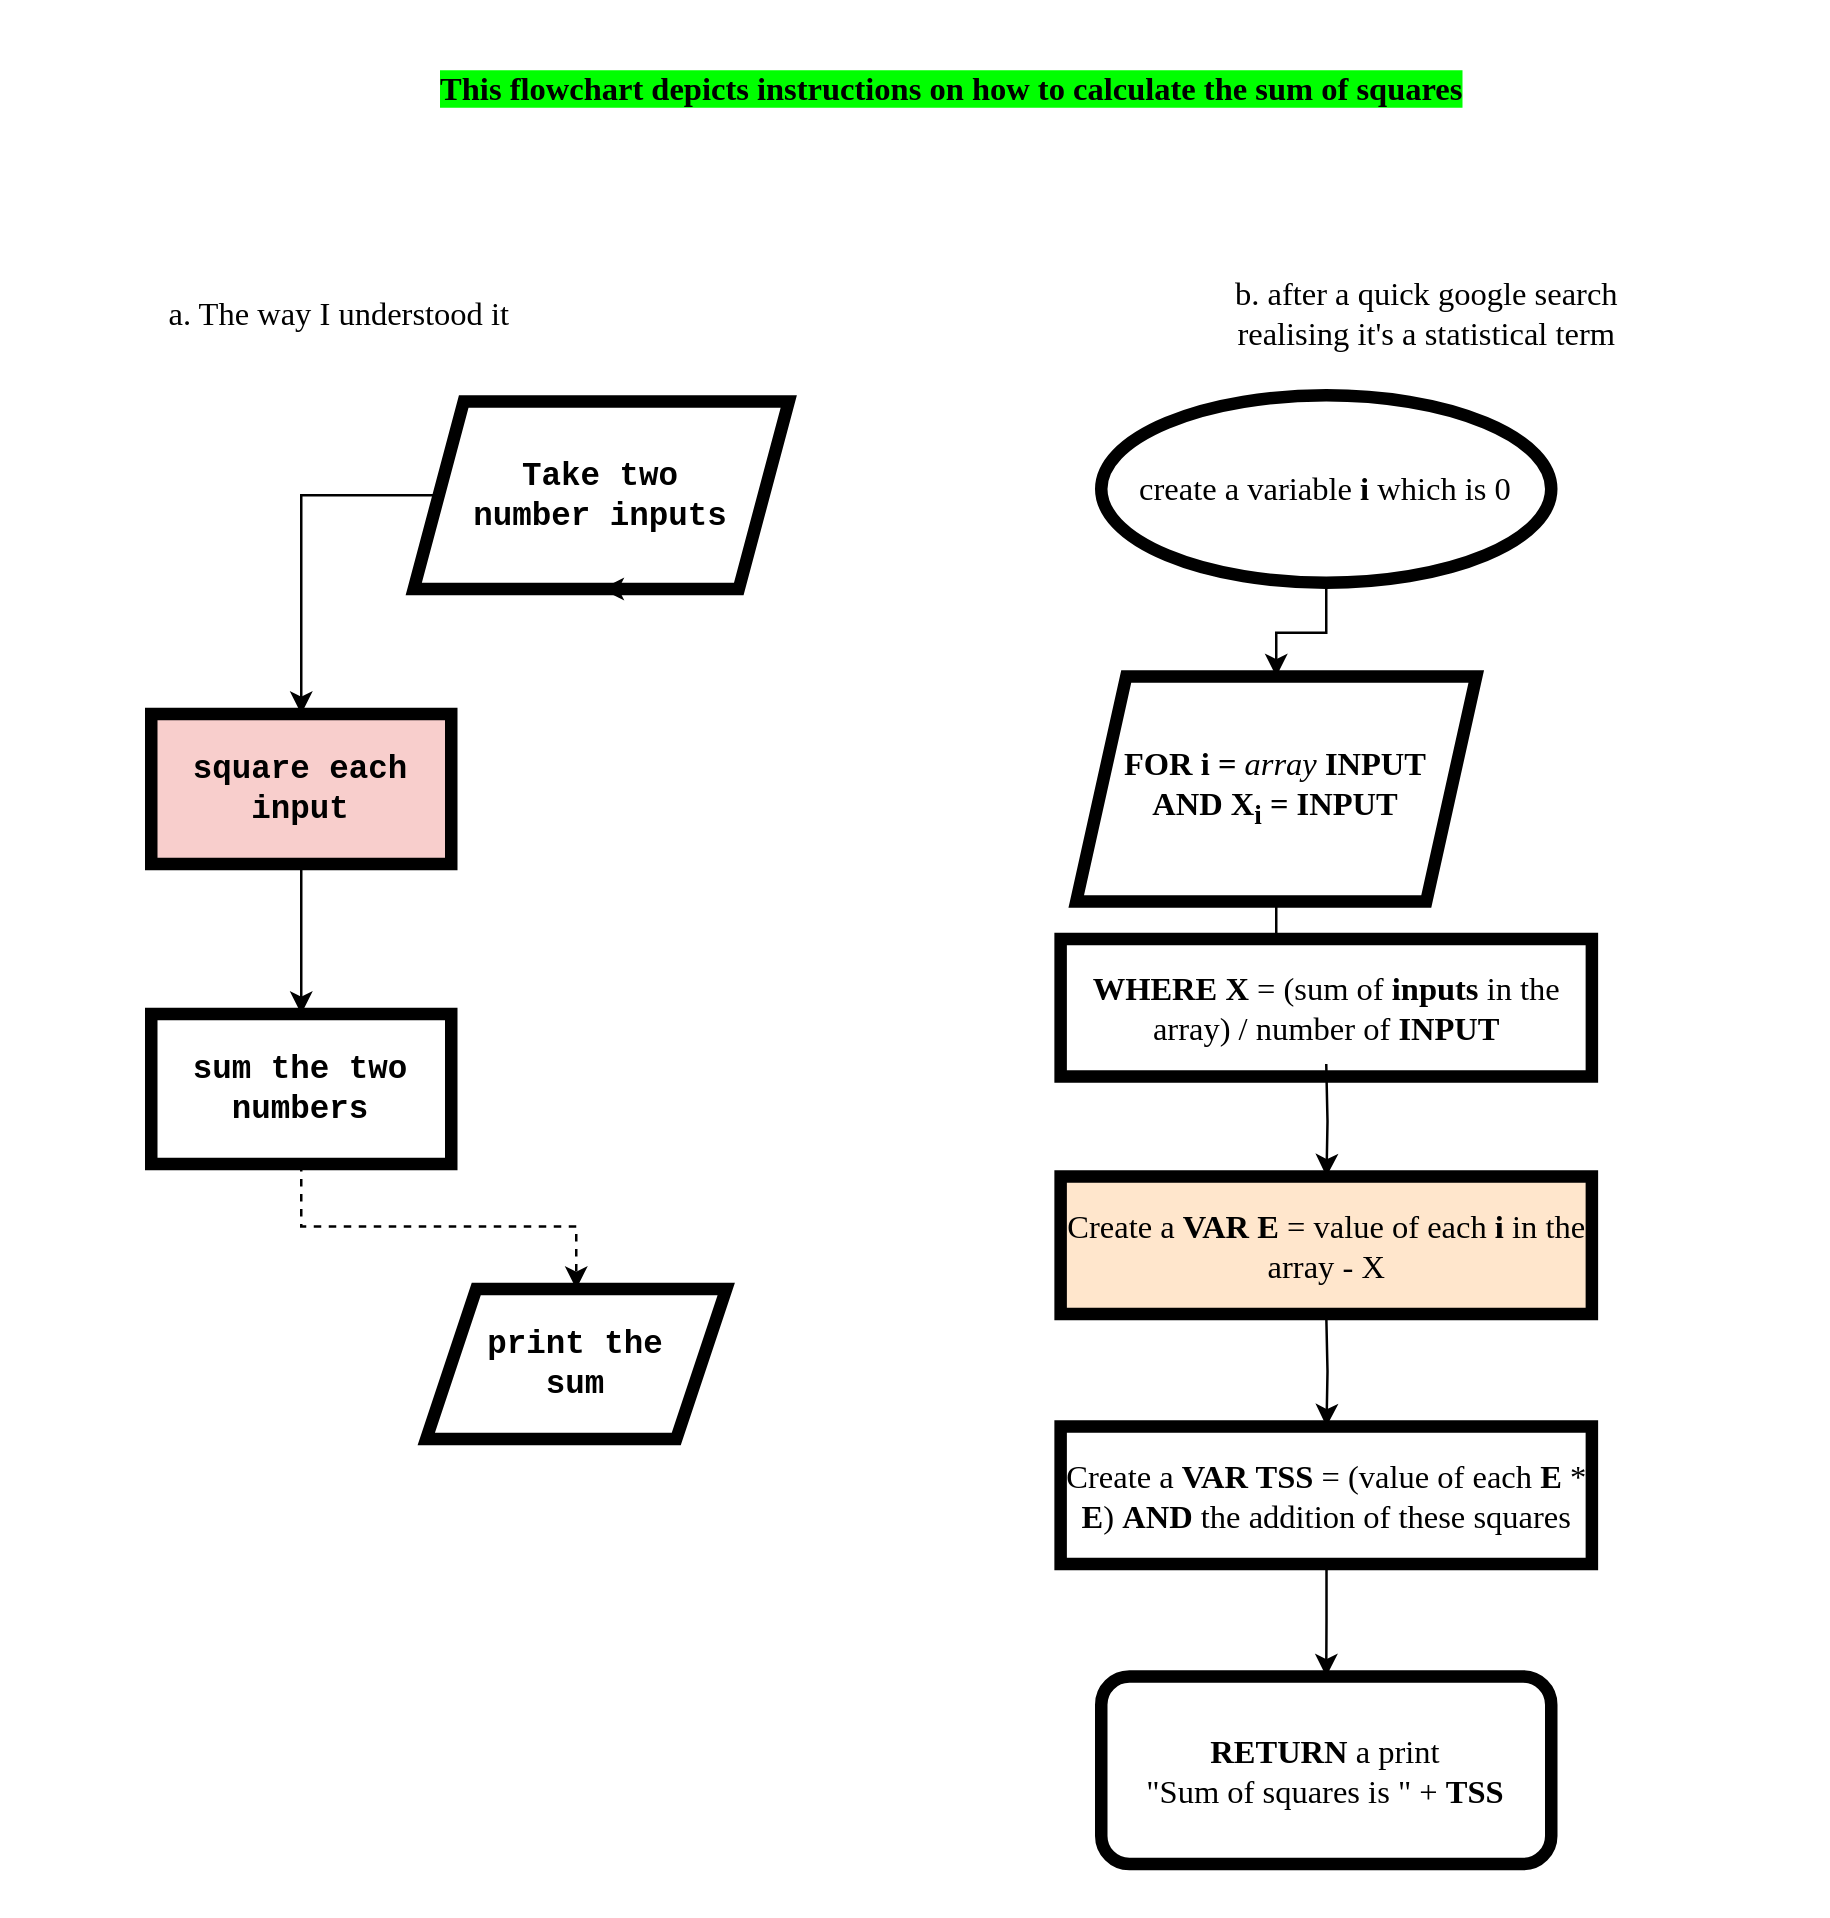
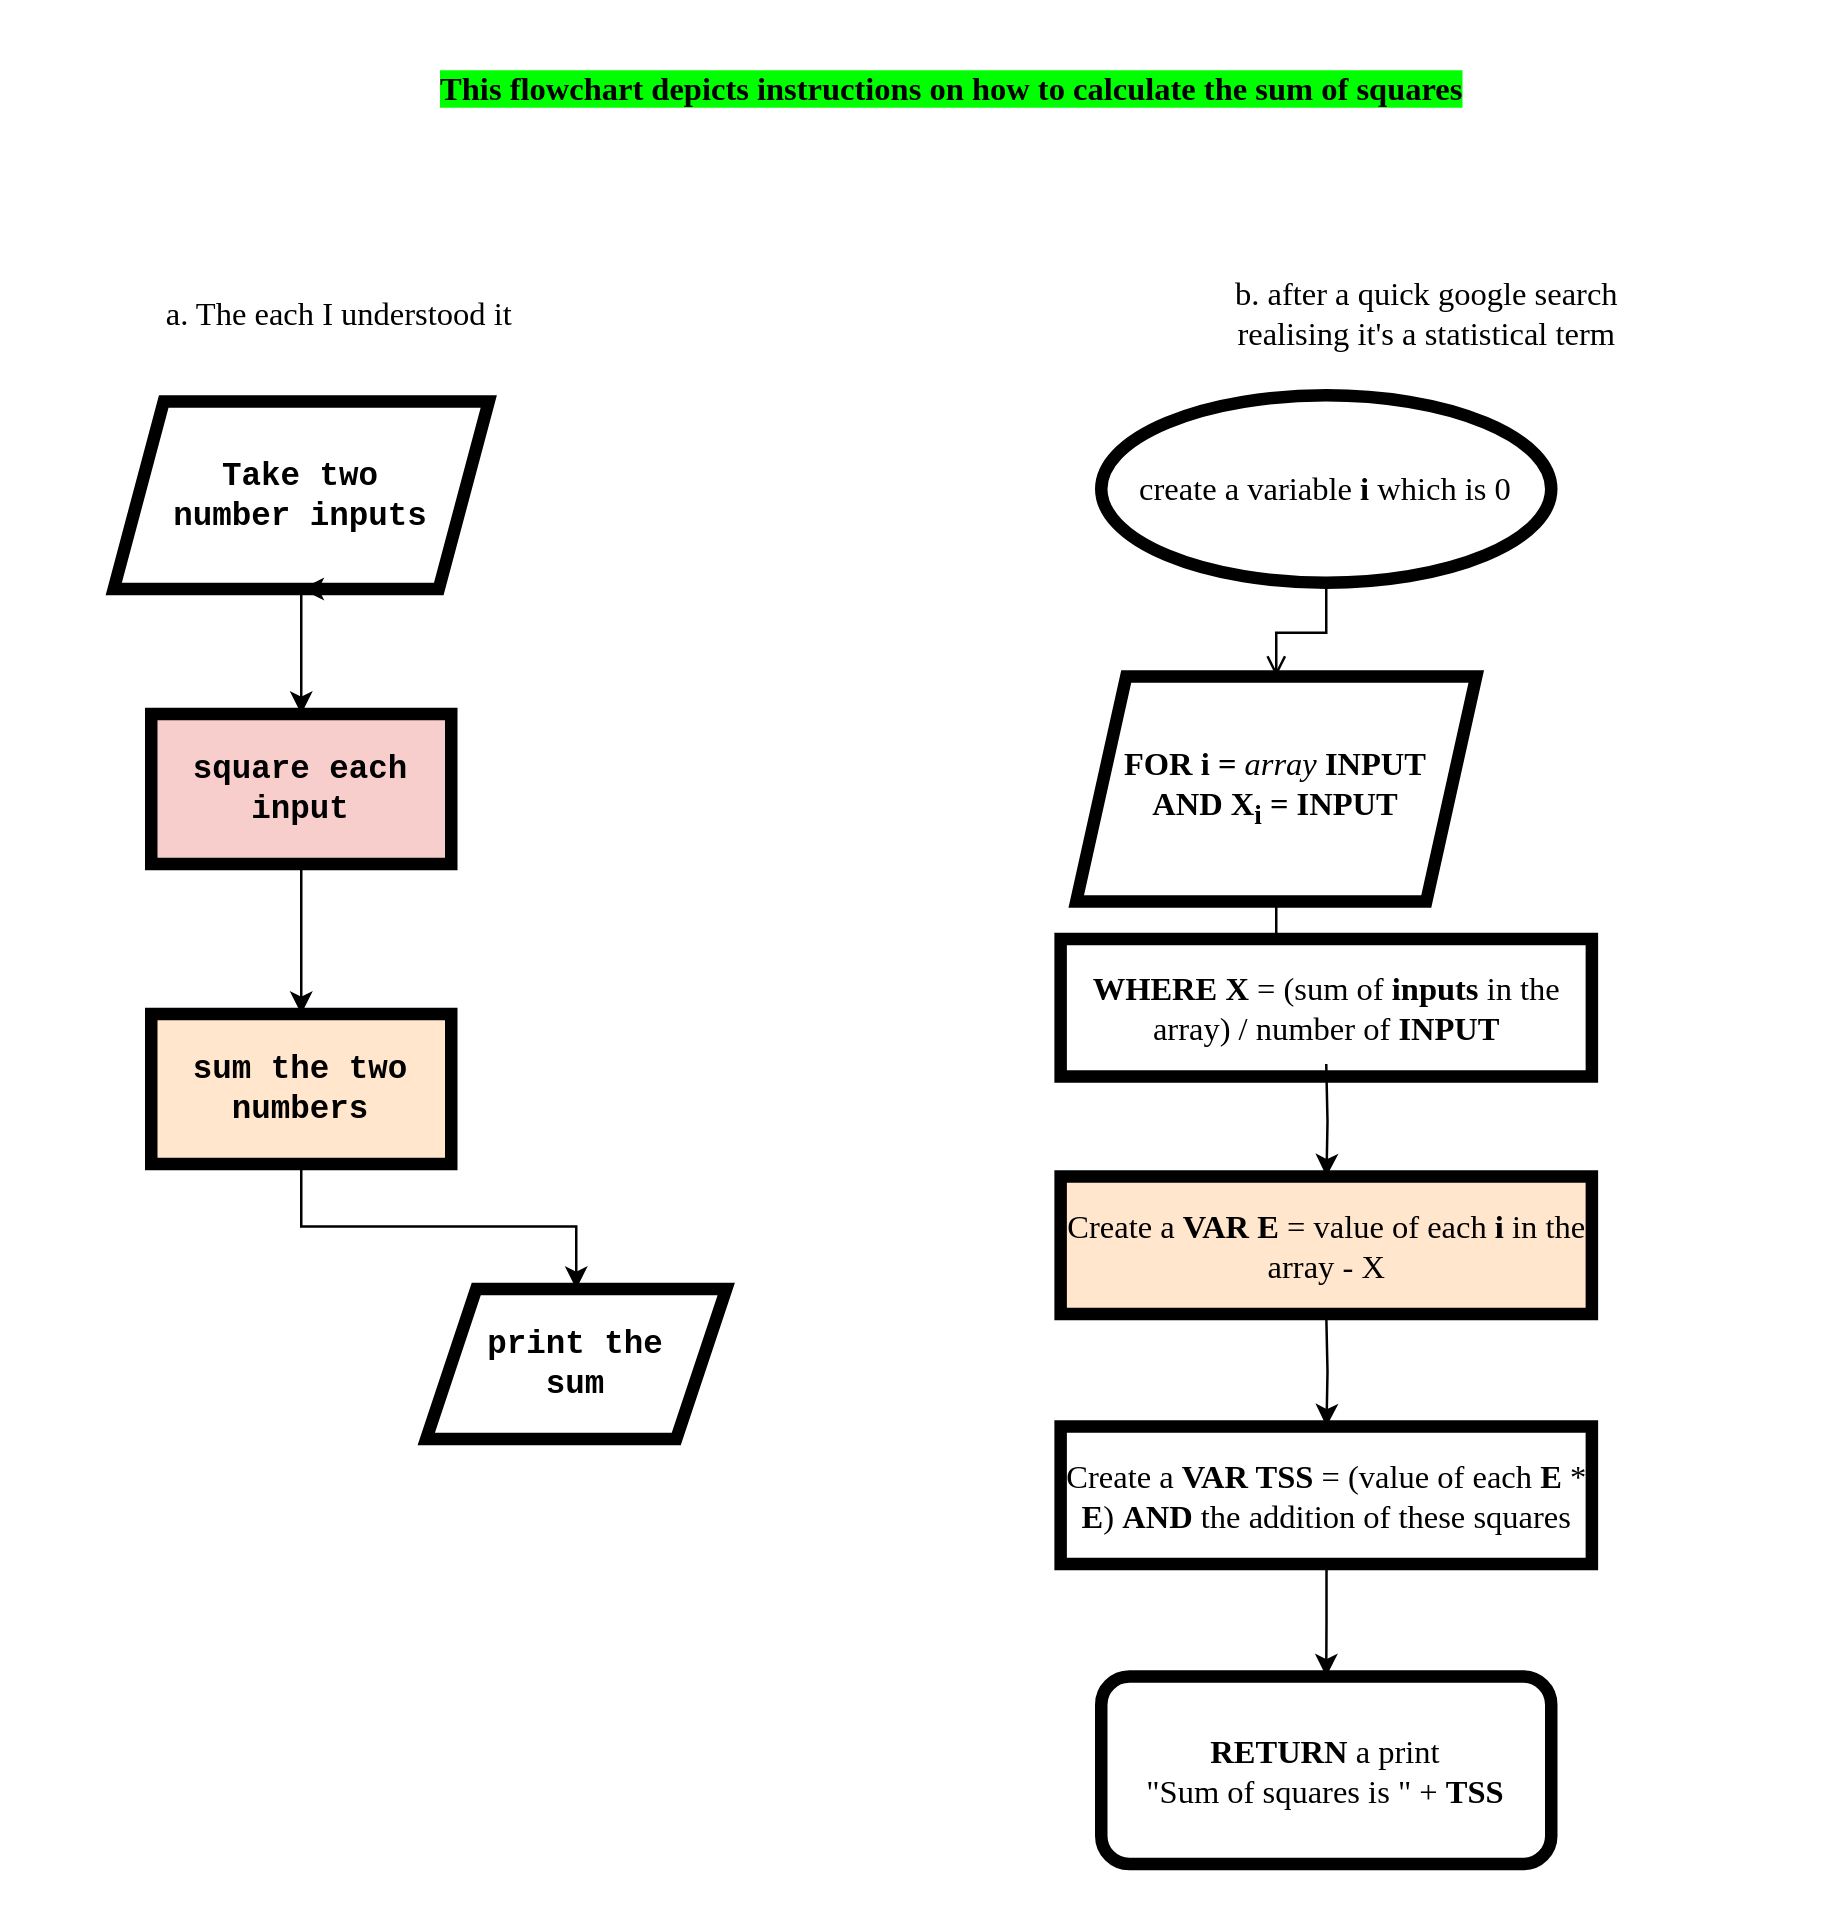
node "a. The way I understood it": label "a. The way I understood it" -> "a. The each I understood it"
node "Take two number inputs": moved (601, 495) -> (301, 495)
edge "create a variable i which is 0" -> "FOR i = array INPUT AND Xi = INPUT": arrowhead classic -> open
node "sum the two numbers": fillcolor #ffffff -> #ffe6cc
edge "sum the two numbers" -> "print the sum": style dashed -> solid
